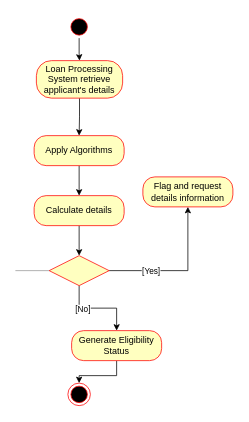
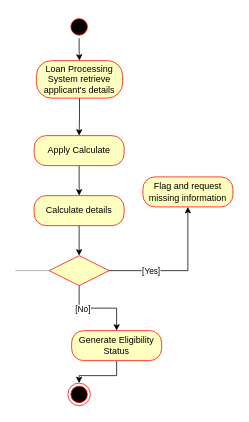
node "Apply Algorithms": label "Apply Algorithms" -> "Apply Calculate"
node "Flag and request details information": label "Flag and request details information" -> "Flag and request missing information"
